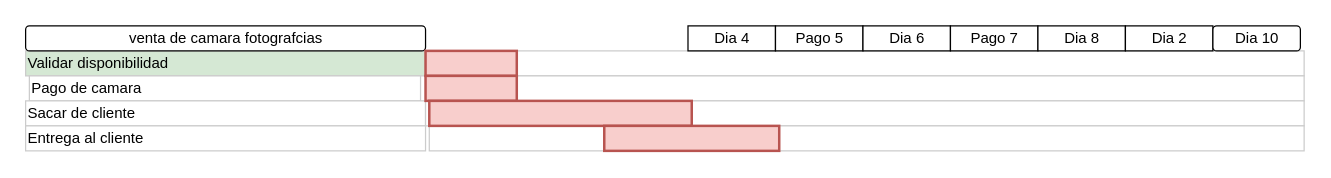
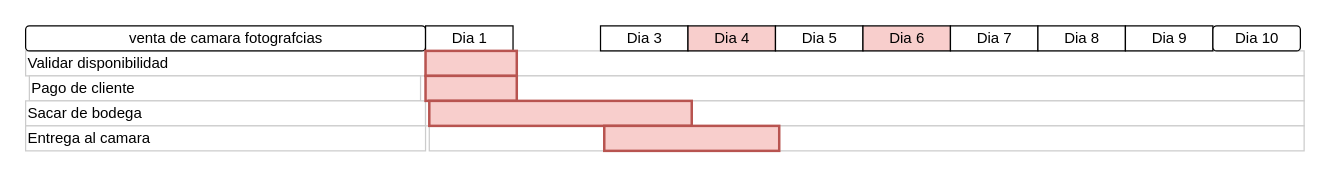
node "Dia 1": added
node "Dia 3": added
node "Dia 4": fillcolor #ffffff -> #f8cecc
node "Pago 5": label "Pago 5" -> "Dia 5"
node "Dia 6": fillcolor #ffffff -> #f8cecc
node "Pago 7": label "Pago 7" -> "Dia 7"
node "Dia 2": label "Dia 2" -> "Dia 9"
node "Validar disponibilidad": fillcolor #d5e8d4 -> #ffffff
node "Pago de camara": label "Pago de camara" -> "Pago de cliente"
node "Sacar de cliente": label "Sacar de cliente" -> "Sacar de bodega"
node "Entrega al cliente": label "Entrega al cliente" -> "Entrega al camara"
